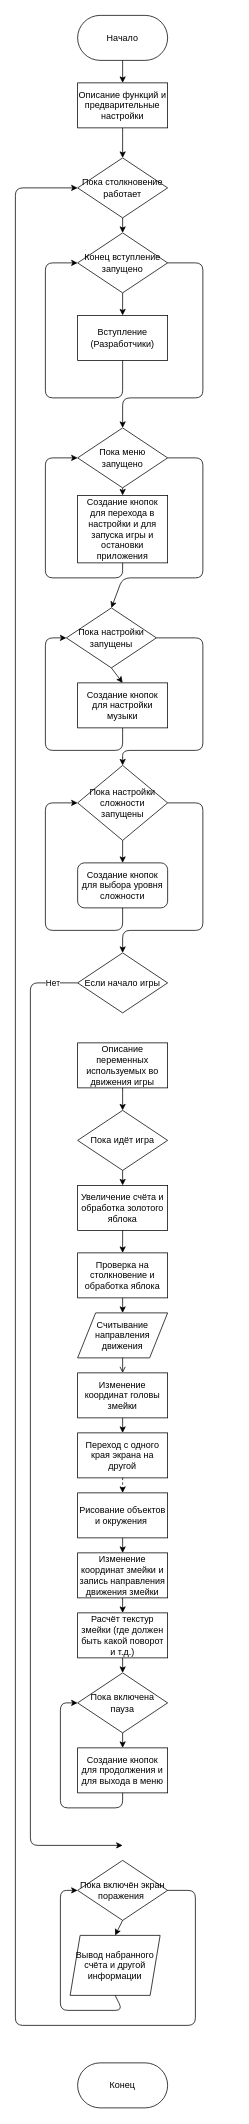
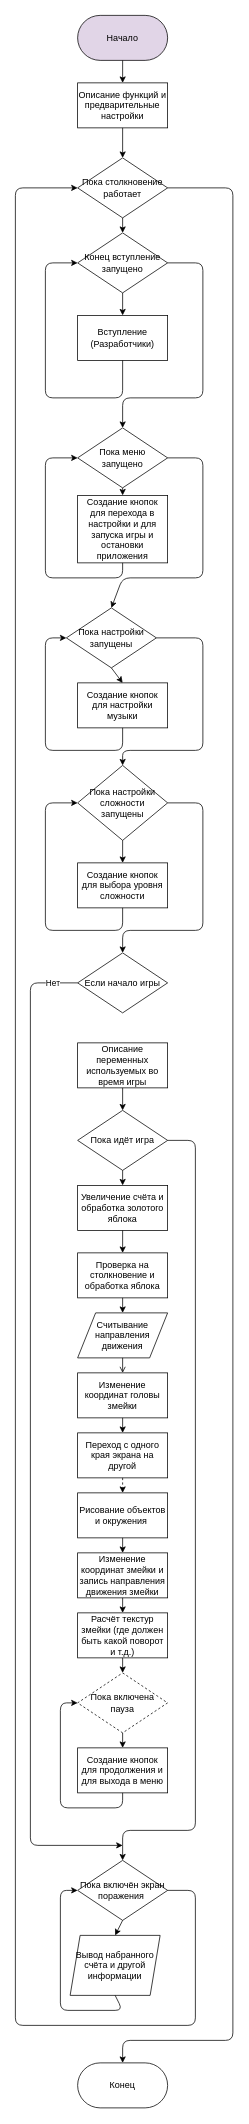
node "Начало": fillcolor #ffffff -> #e1d5e7
node "Создание кнопок для выбора уровня сложности": shape rounded rectangle -> rectangle
node "Описание переменных используемых во движения игры": label "Описание переменных используемых во движения игры" -> "Описание переменных используемых во время игры"
edge "Пока идёт игра" -> "Пока включён экран поражения": added
node "Пока включена пауза": style solid -> dashed
edge "Пока столкновение работает" -> "Конец": added
